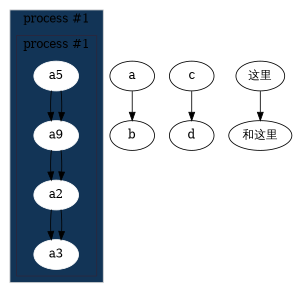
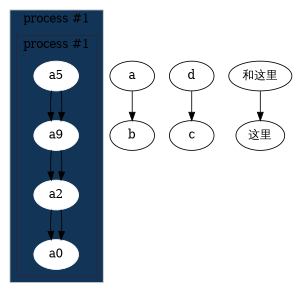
edge "c" -> "d": reversed
edge "这里" -> "和这里": reversed
node "a3": label "a3" -> "a0"
